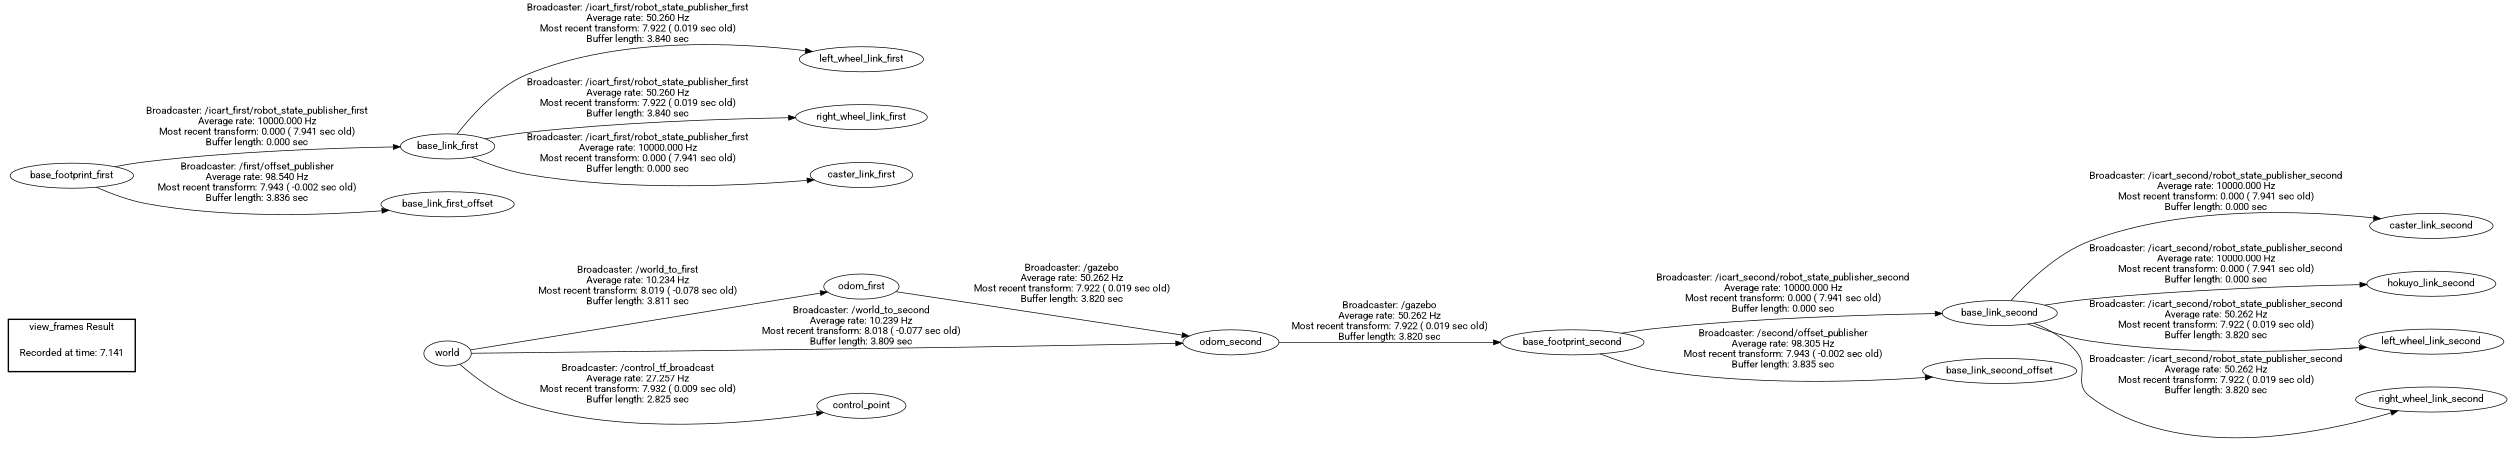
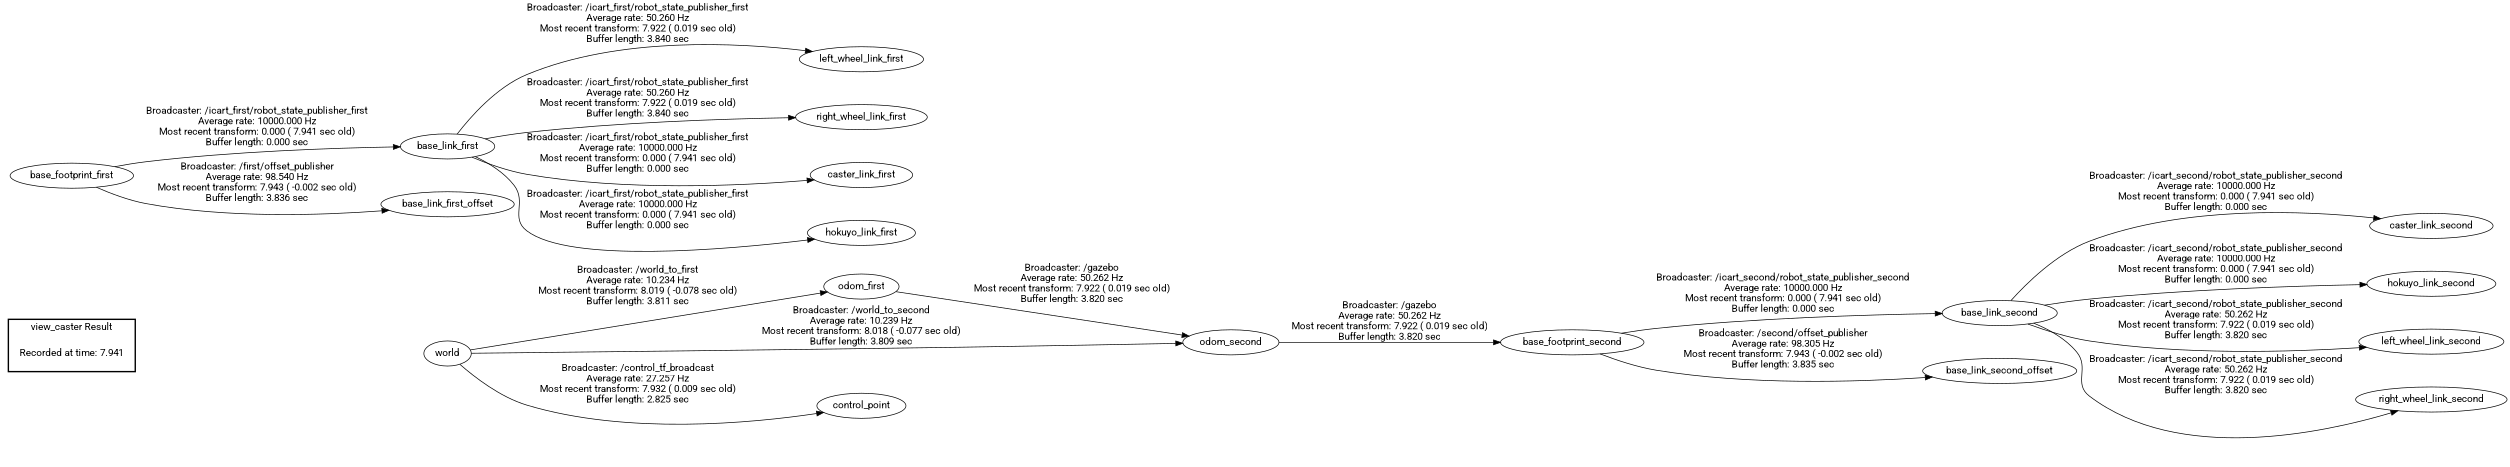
node "hokuyo_link_first": added
cluster "view_frames Result": label "view_frames Result" -> "view_caster Result"
node "Recorded at time: 7.141": label "Recorded at time: 7.141" -> "Recorded at time: 7.941"
